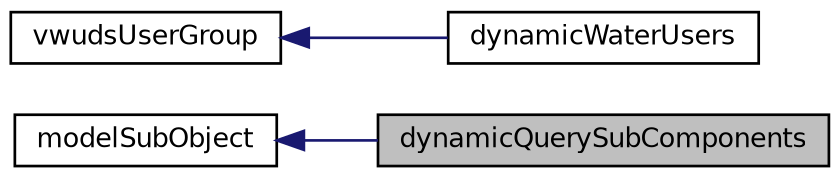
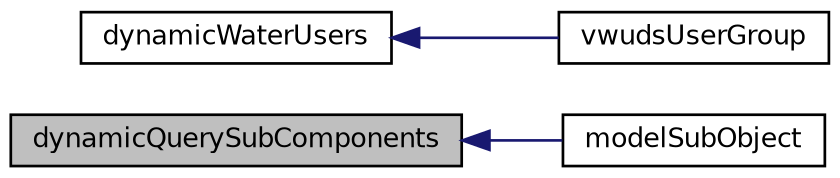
edge "dynamicWaterUsers" -> "vwudsUserGroup": reversed
edge "dynamicQuerySubComponents" -> "modelSubObject": reversed
